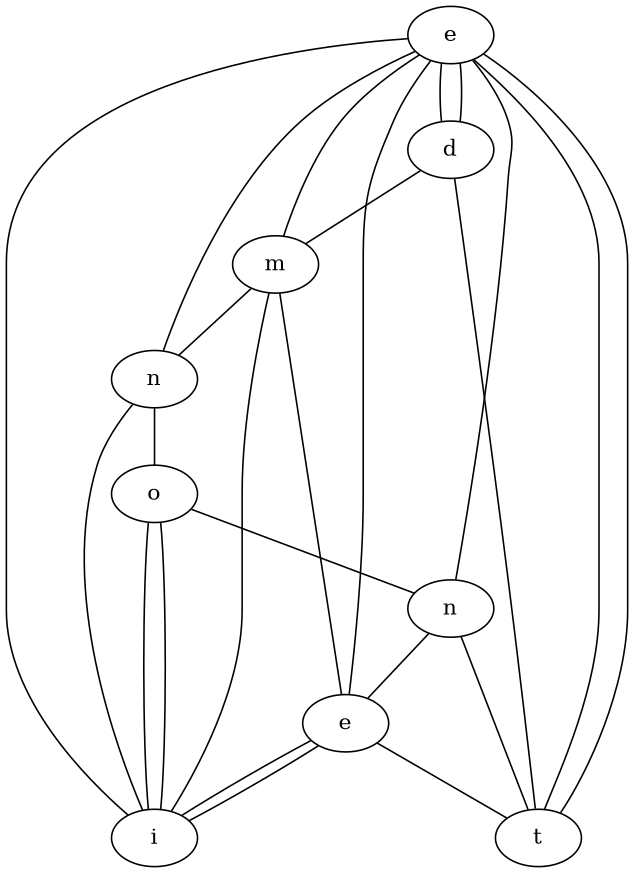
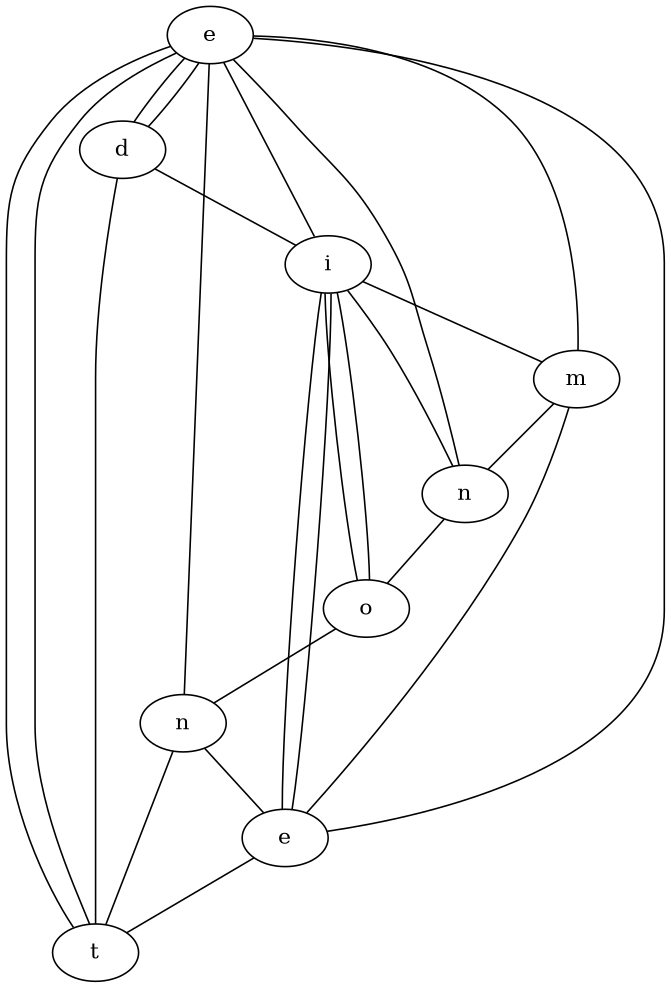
edge "d" -- "m": now "d" -- "i"
